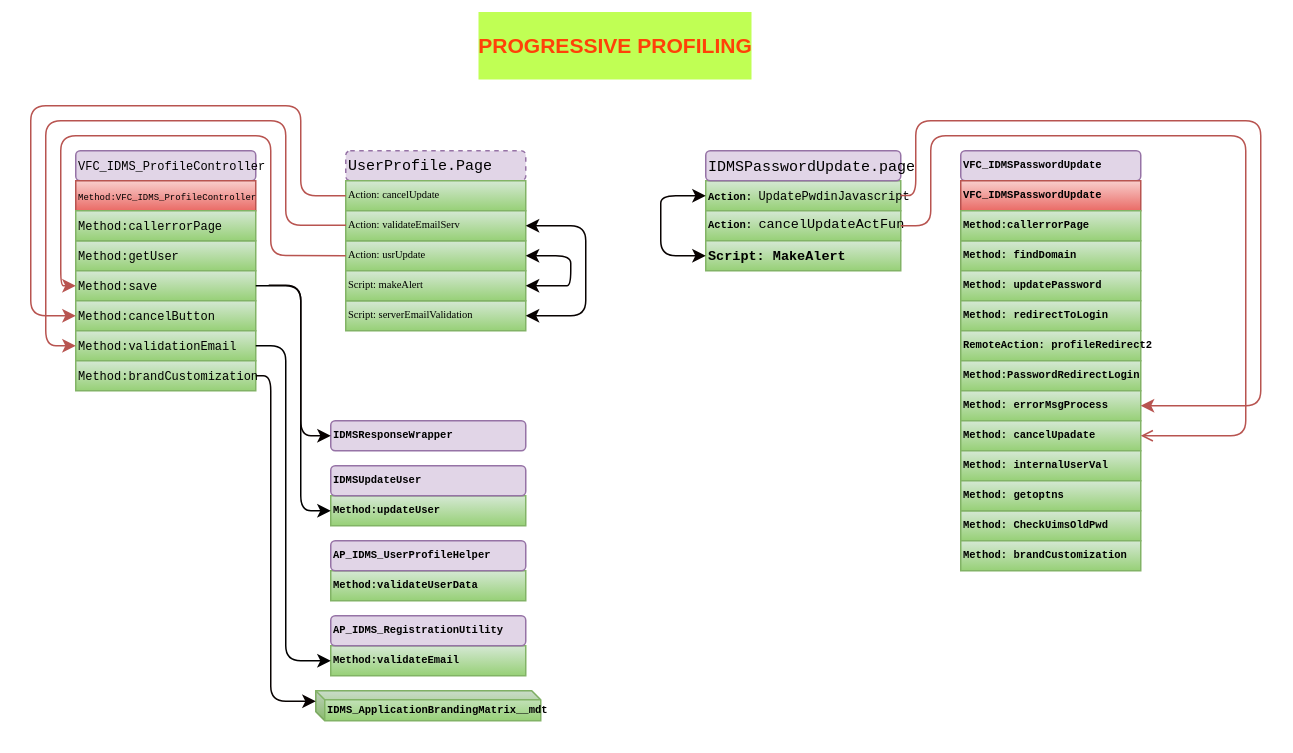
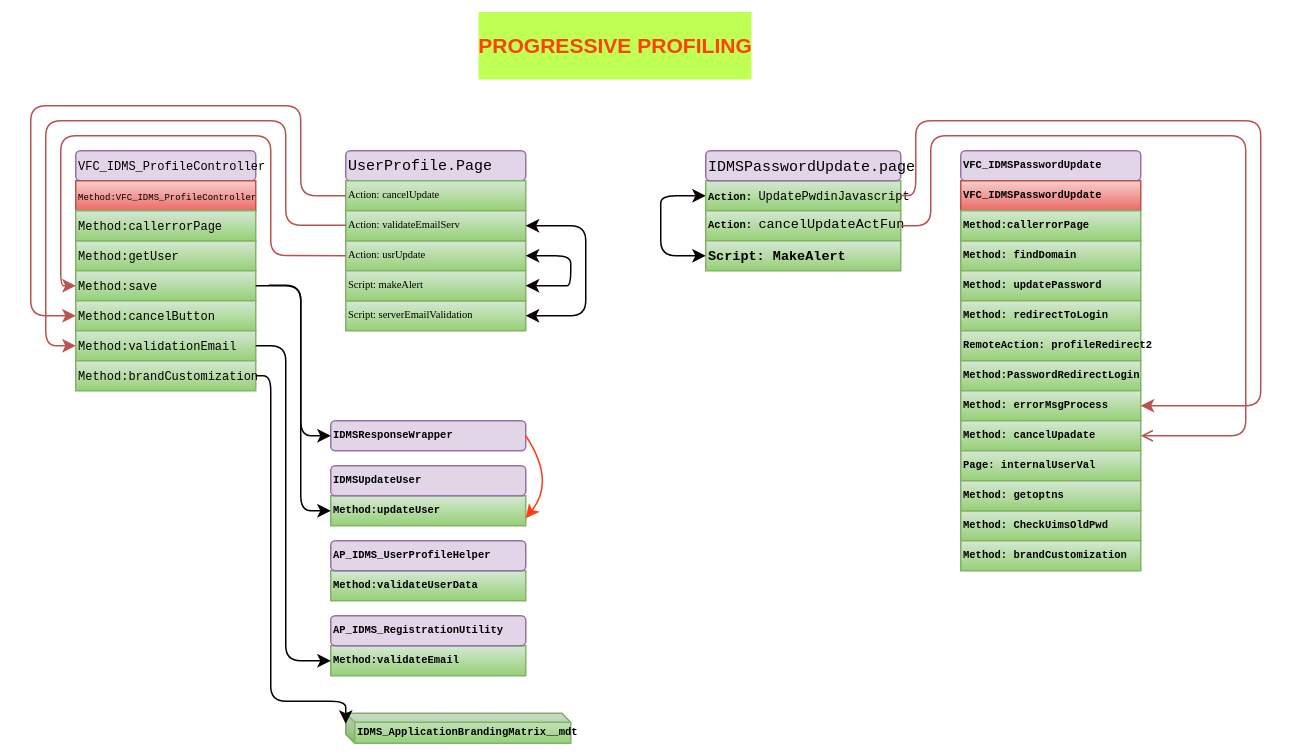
node "UserProfile.Page": style dashed -> solid
node "Method: internalUserVal": label "Method: internalUserVal" -> "Page: internalUserVal"
edge "IDMSResponseWrapper" -> "Method:updateUser": added
node "IDMS_ApplicationBrandingMatrix__mdt": moved (428, 706) -> (458, 728)
